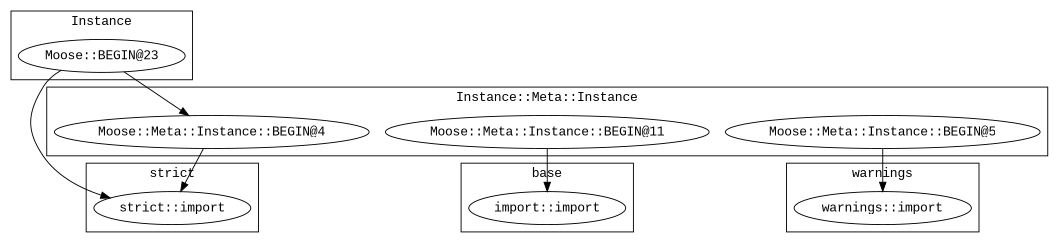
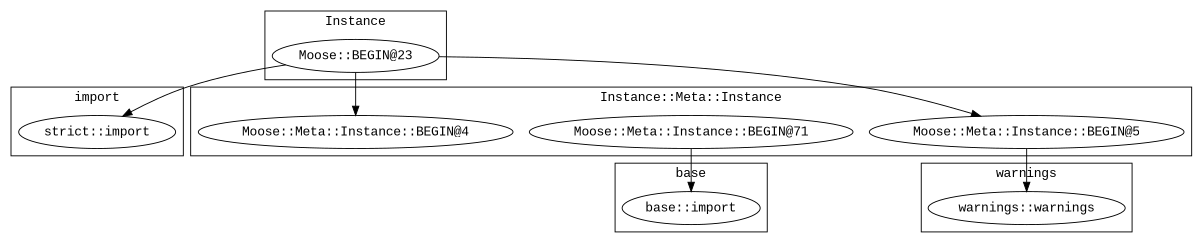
edge "Moose::BEGIN@23" -> "Moose::Meta::Instance::BEGIN@5": added
node "Moose::Meta::Instance::BEGIN@11": label "Moose::Meta::Instance::BEGIN@11" -> "Moose::Meta::Instance::BEGIN@71"
edge "Moose::Meta::Instance::BEGIN@4" -> "strict::import": removed
cluster "strict": label "strict" -> "import"
node "import::import": label "import::import" -> "base::import"
node "warnings::import": label "warnings::import" -> "warnings::warnings"
